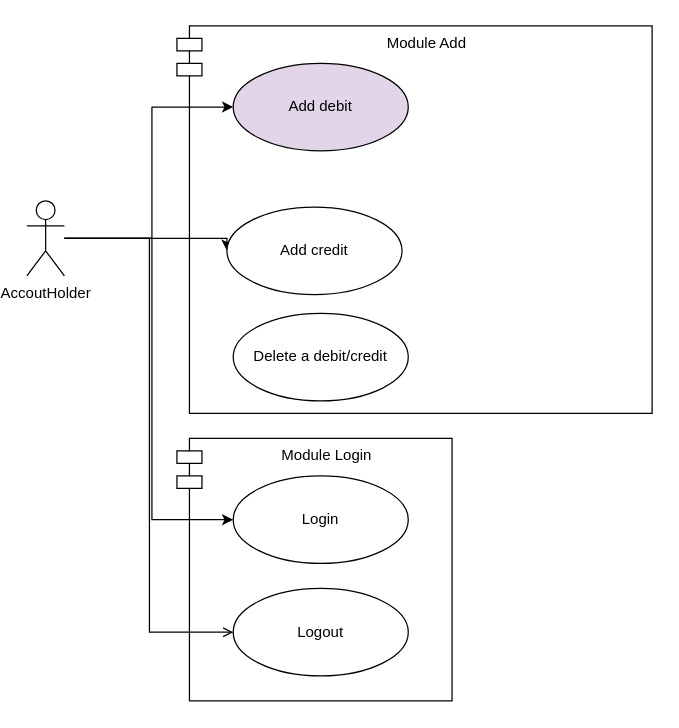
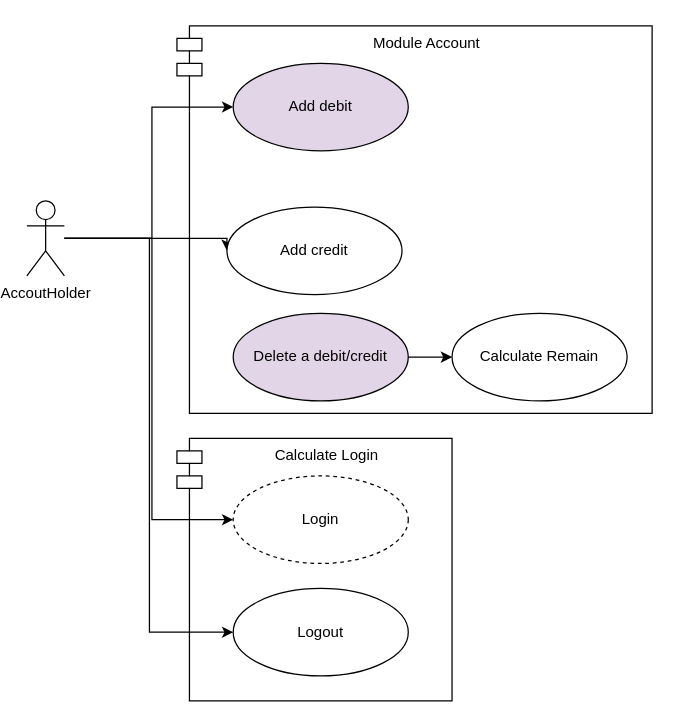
node "Module Add": label "Module Add" -> "Module Account"
node "Delete a debit/credit": fillcolor #ffffff -> #e1d5e7
edge "Delete a debit/credit" -> "Calculate Remain": added
node "Calculate Remain": added
node "Module Login": label "Module Login" -> "Calculate Login"
node "Login": style solid -> dashed
edge "AccoutHolder" -> "Logout": arrowhead open -> classic
